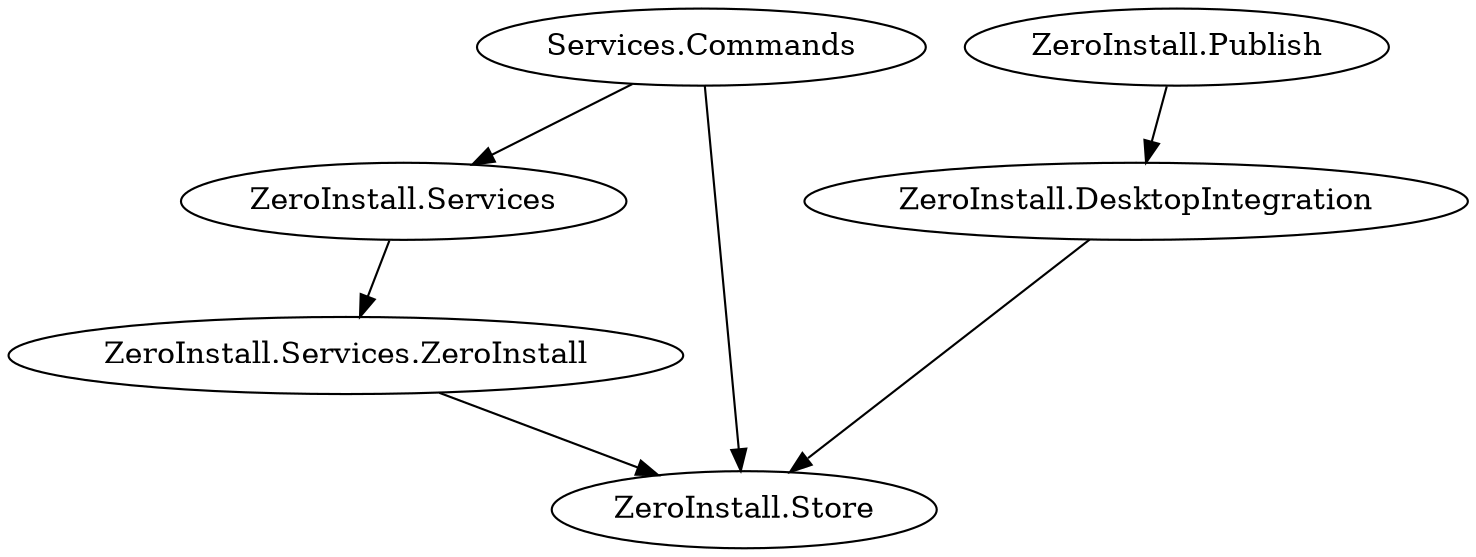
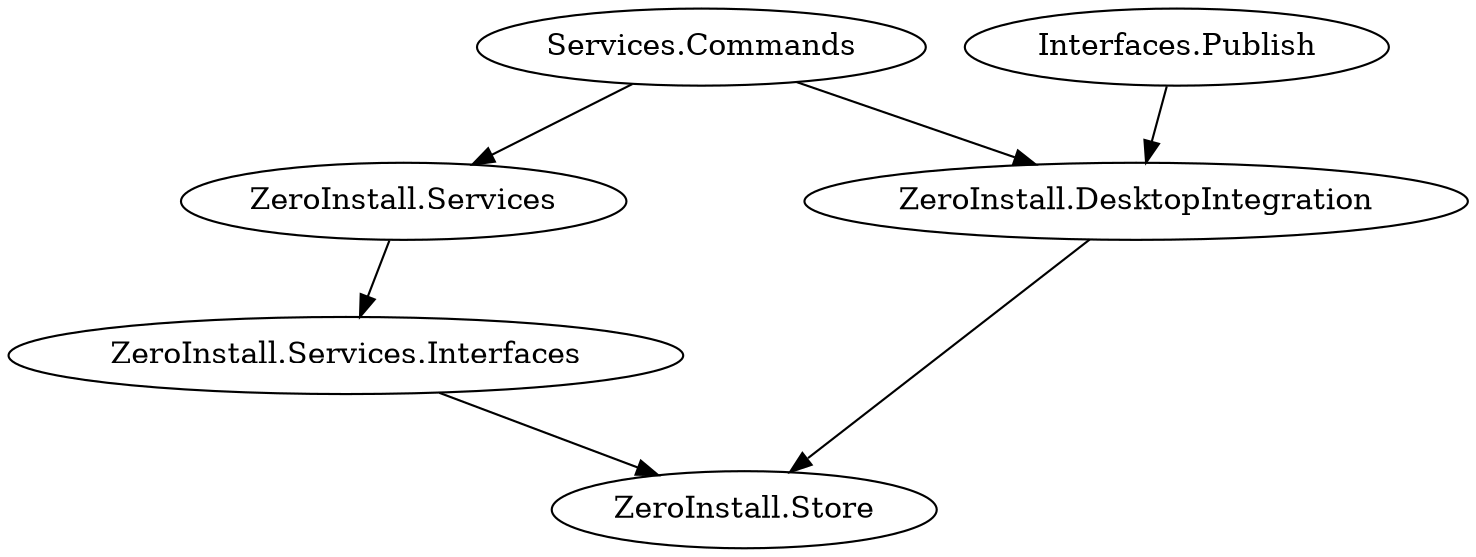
node "ZeroInstall.Publish": label "ZeroInstall.Publish" -> "Interfaces.Publish"
edge "Services.Commands" -> "ZeroInstall.Store": now "Services.Commands" -> "ZeroInstall.DesktopIntegration"
node "ZeroInstall.Services.ZeroInstall": label "ZeroInstall.Services.ZeroInstall" -> "ZeroInstall.Services.Interfaces"
